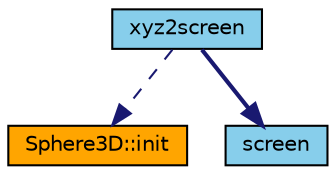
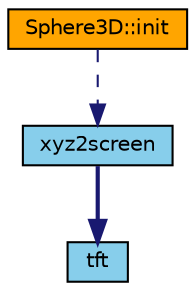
edge "xyz2screen" -> "Sphere3D::init": reversed
node "screen": label "screen" -> "tft"
